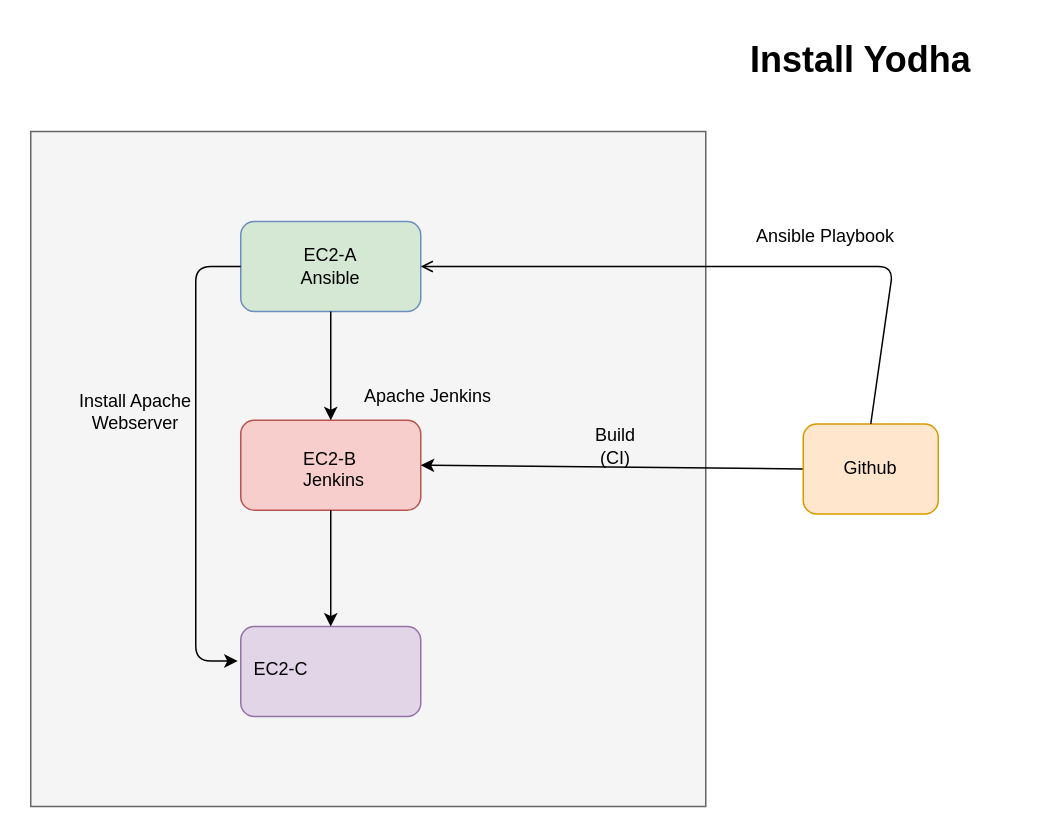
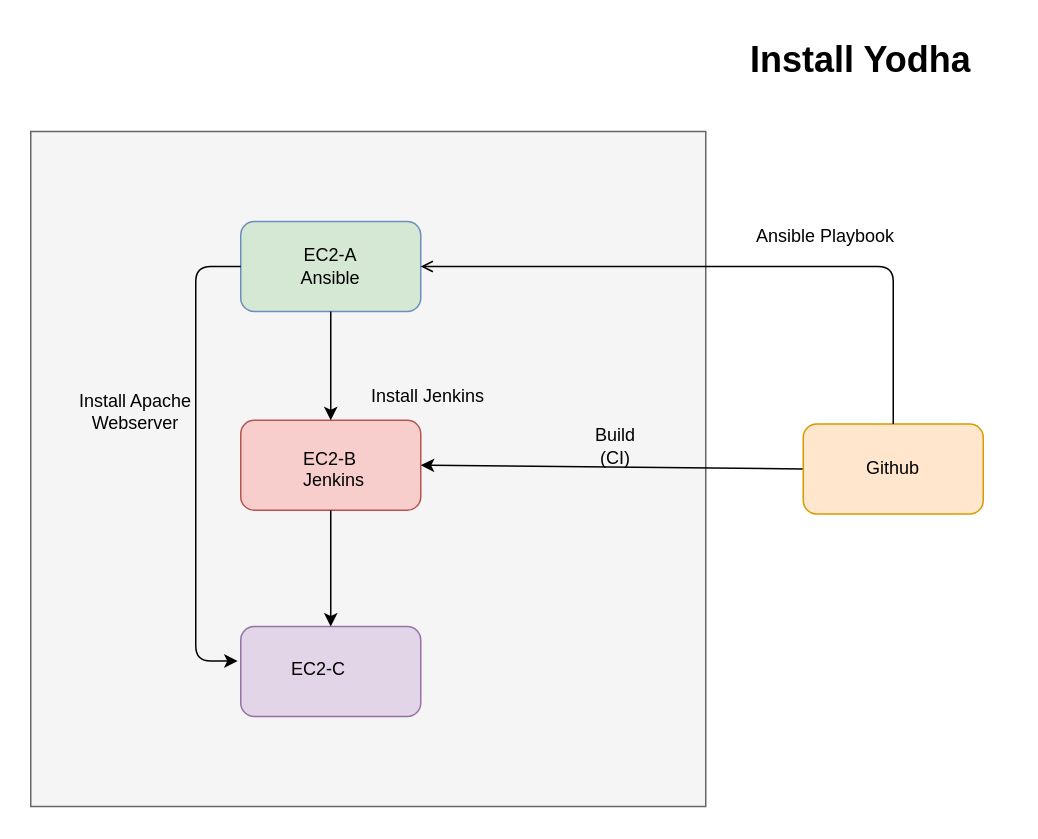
node "Apache Jenkins": label "Apache Jenkins" -> "Install Jenkins"
node "Github": size 135x90 -> 180x90
node "EC2-C": moved (296, 671) -> (334, 671)
